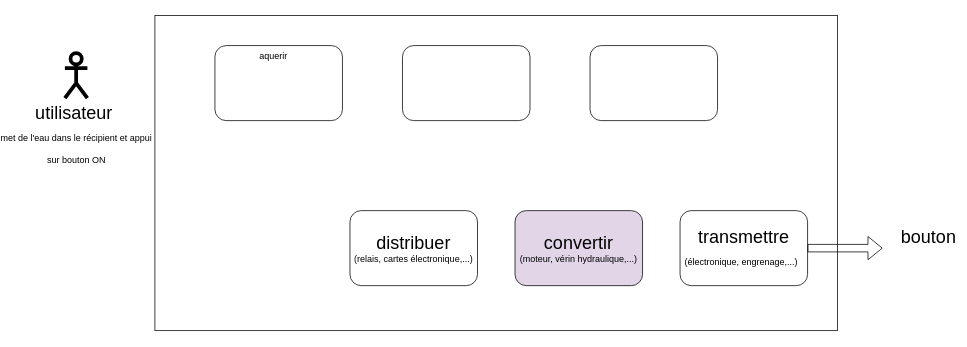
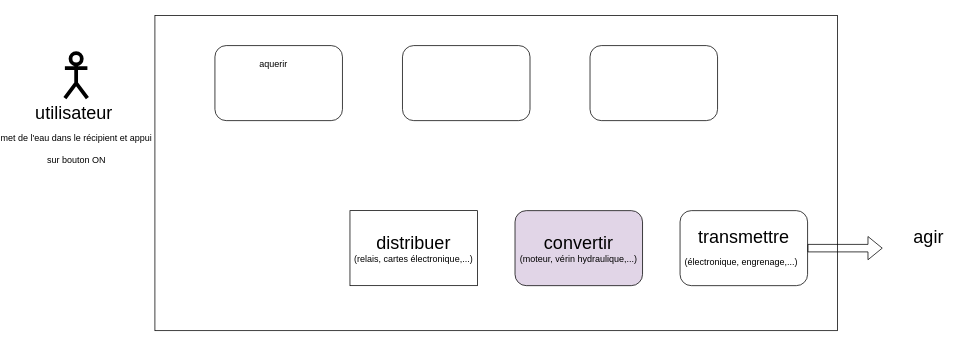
node "aquerir": moved (275, 57) -> (275, 64)
node "distribuer (relais, cartes électronique,...)": shape rounded rectangle -> rectangle
node "bouton": label "bouton" -> "agir"
